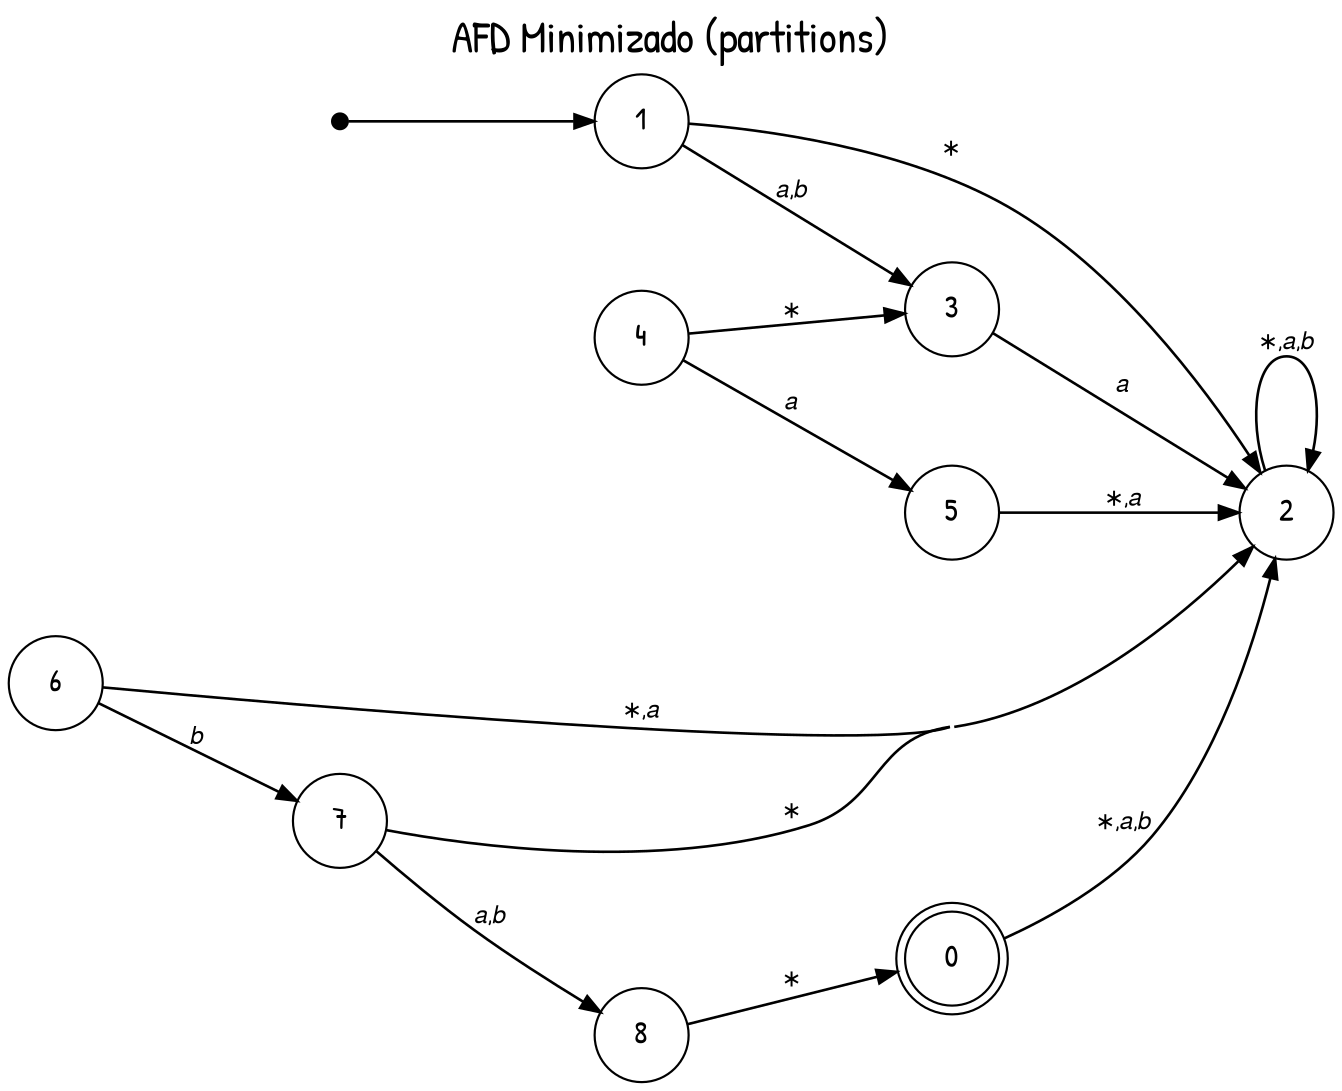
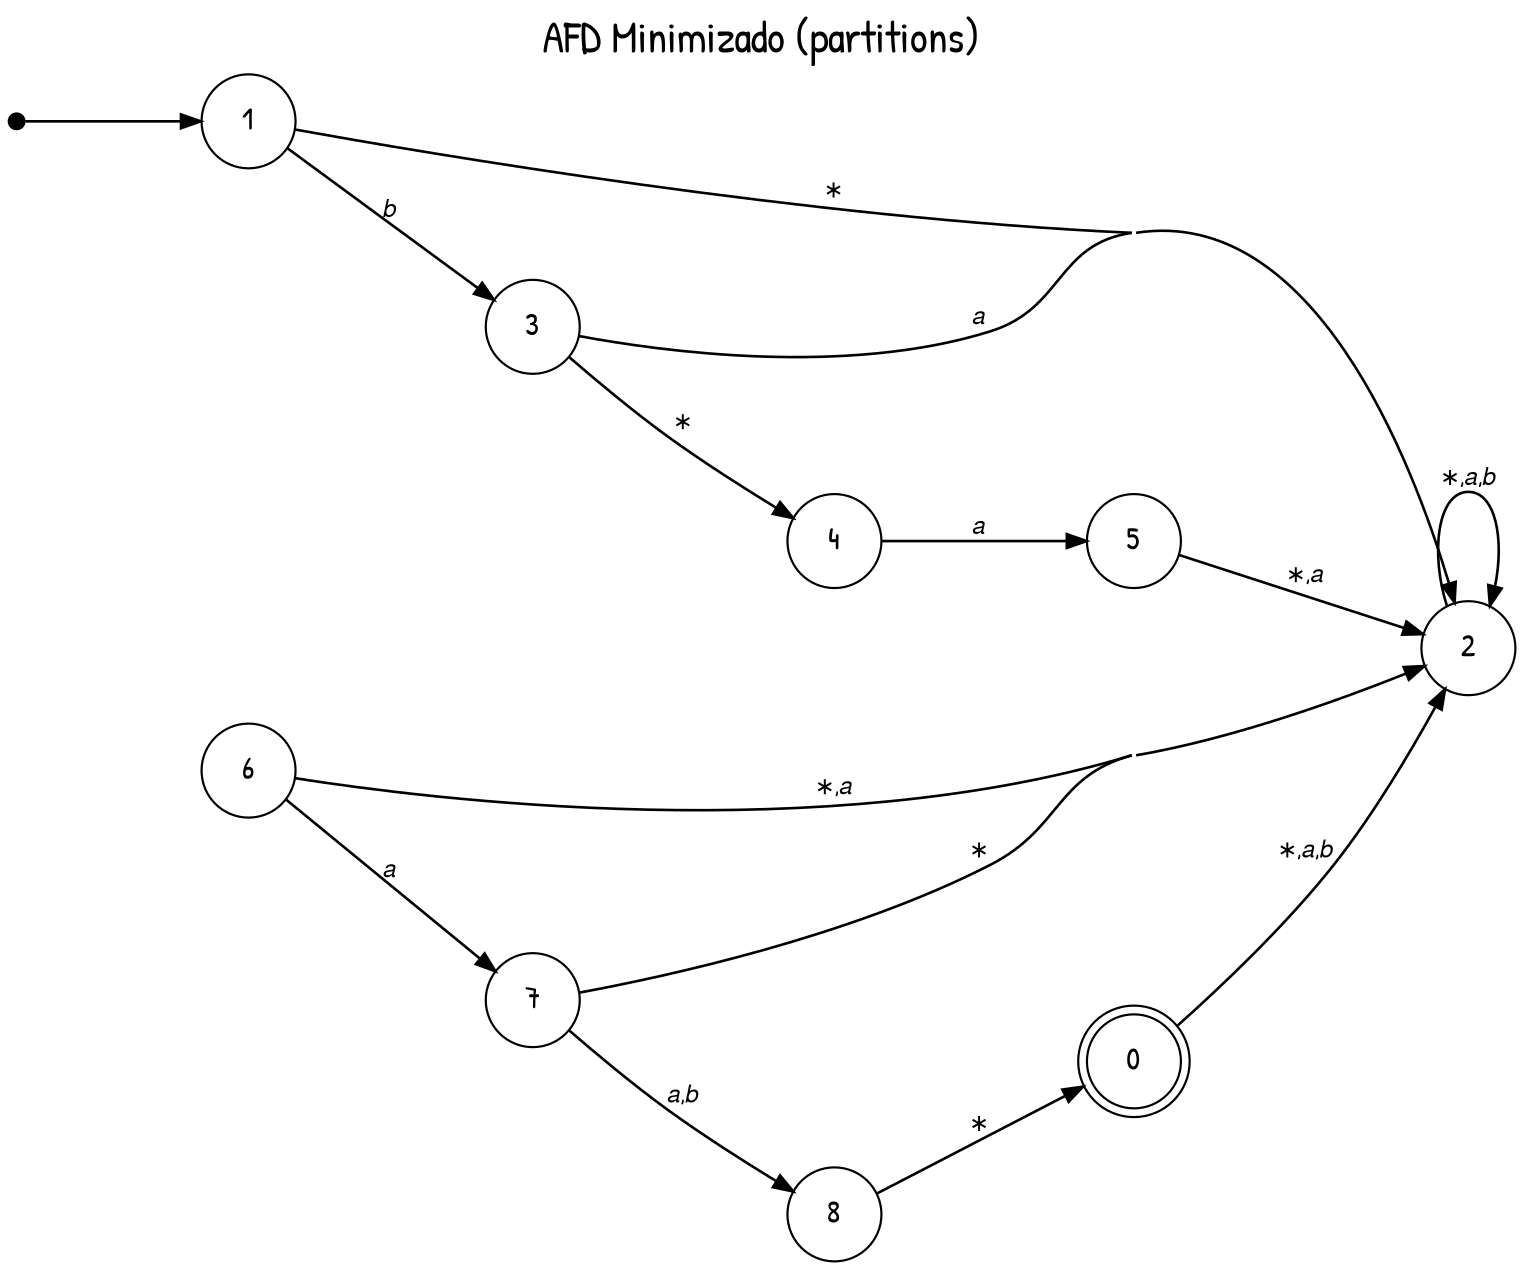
edge "1" -> "3": label "𝑎,𝑏" -> "𝑏"
edge "4" -> "3": reversed
edge "6" -> "7": label "𝑏" -> "𝑎"
